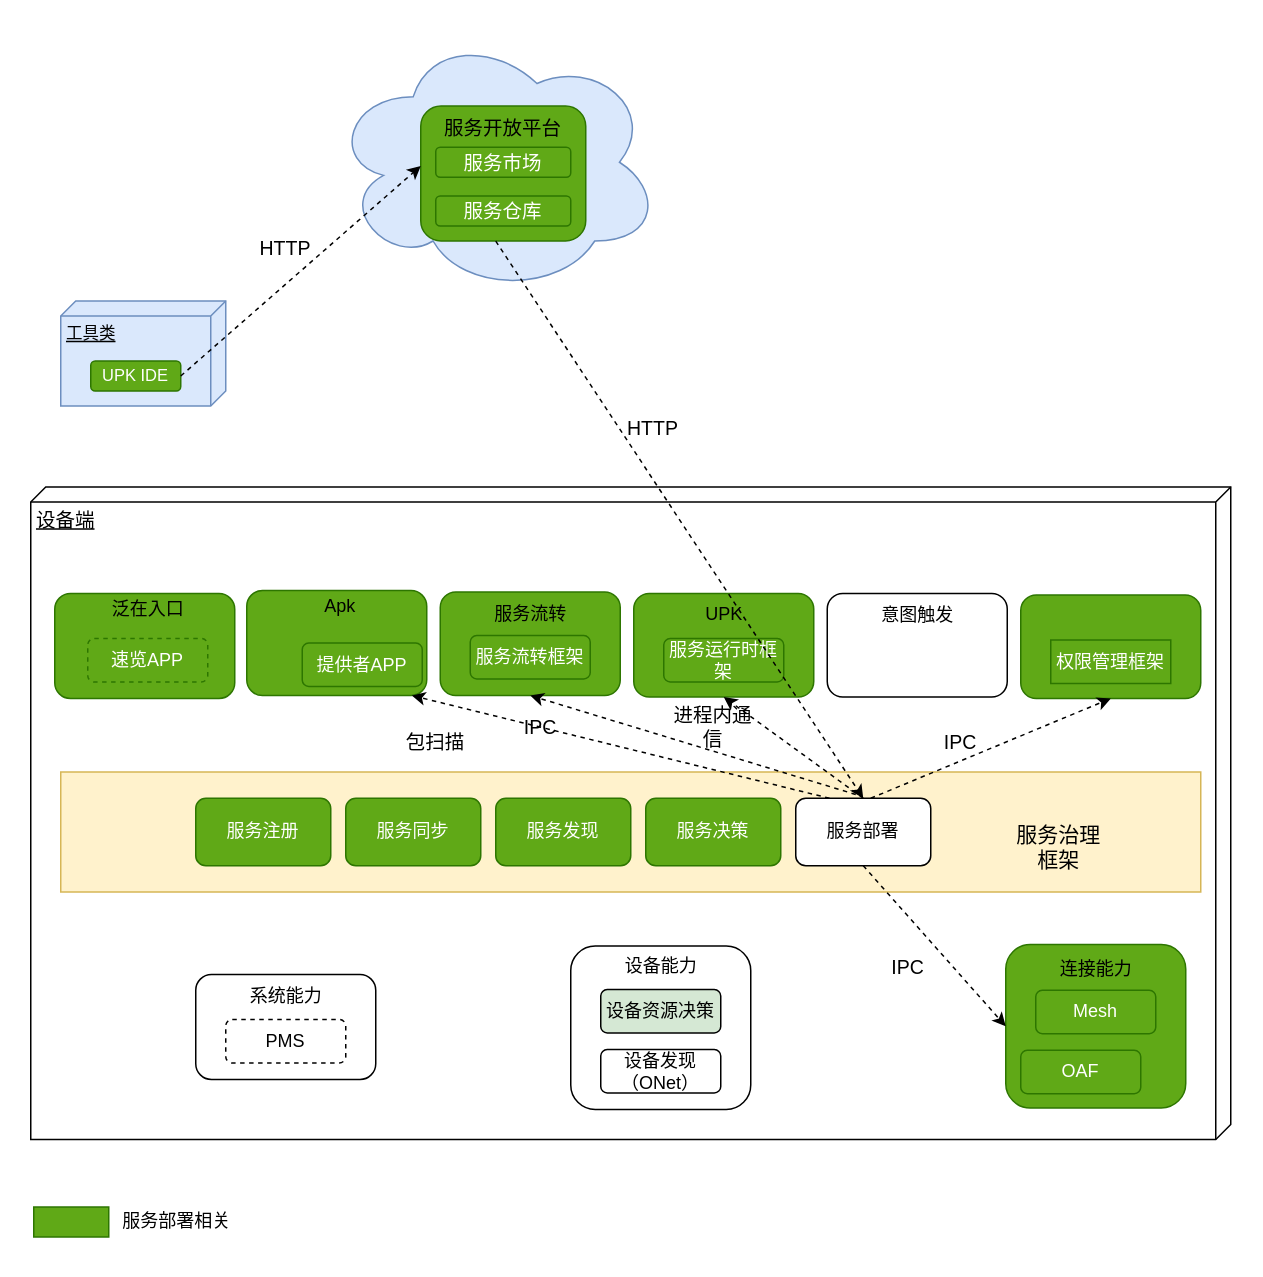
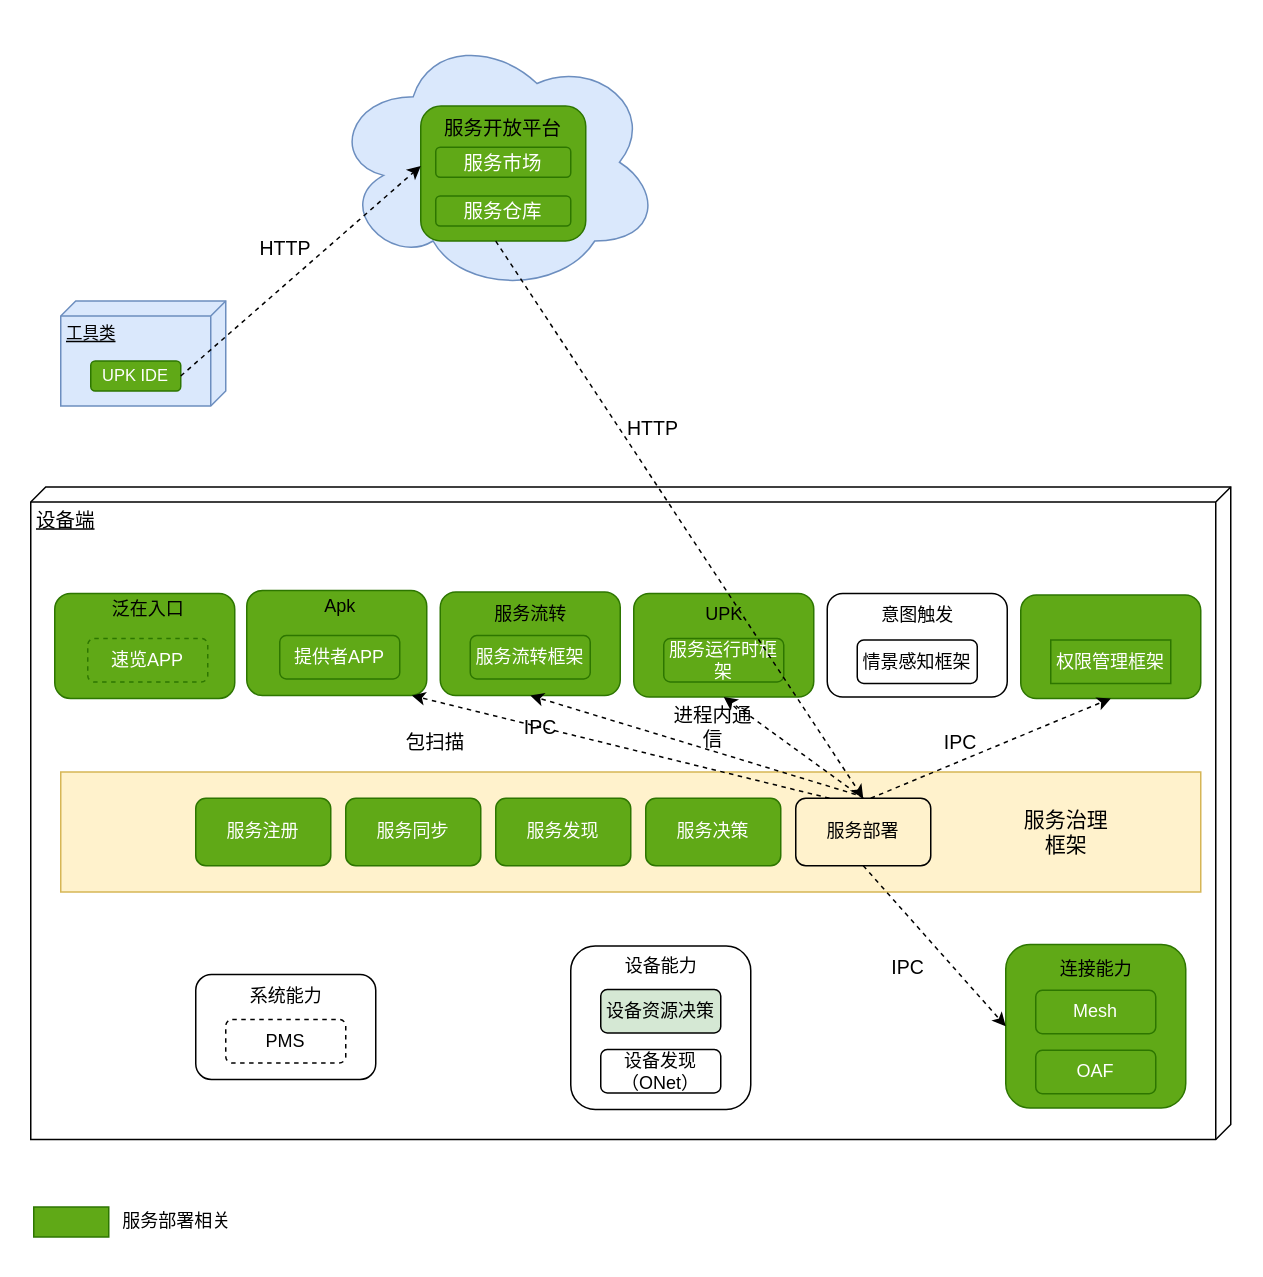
node "情景感知框架": added
node "提供者APP": moved (362, 665) -> (340, 657)
node "服务部署": fillcolor #ffffff -> #fff2cc
node "服务治理 框架": moved (1058, 847) -> (1066, 832)
node "OAF": moved (1081, 1072) -> (1096, 1072)
